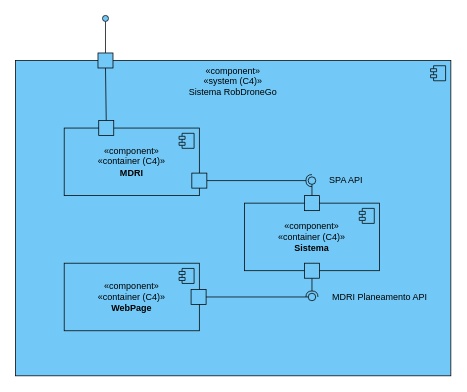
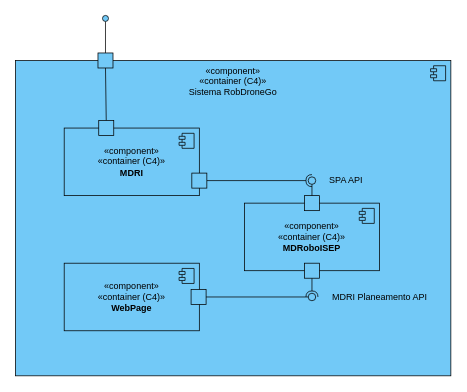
node "«component» «system (C4)» Sistema RobDroneGo": label "«component» «system (C4)» Sistema RobDroneGo" -> "«component» «container (C4)» Sistema RobDroneGo"
node "«component»«container (C4)» Sistema": label "«component»«container (C4)» Sistema" -> "«component»«container (C4)» MDRoboISEP"
